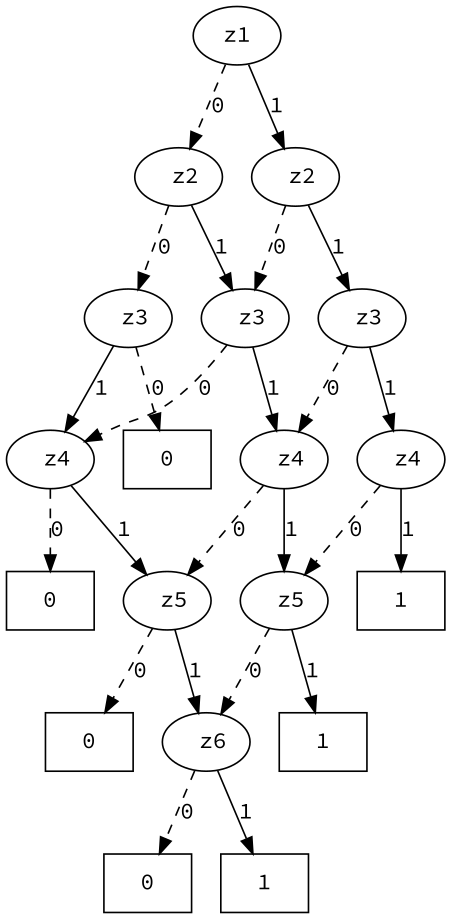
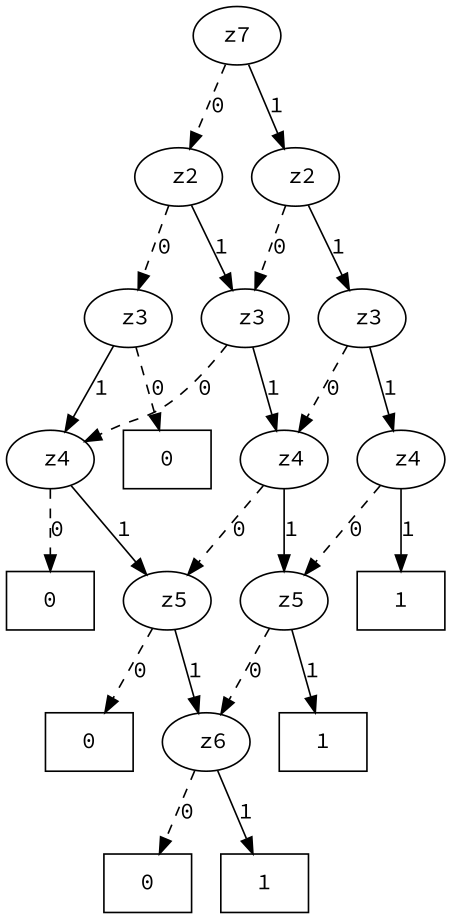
node "z1": label "z1" -> "z7"
